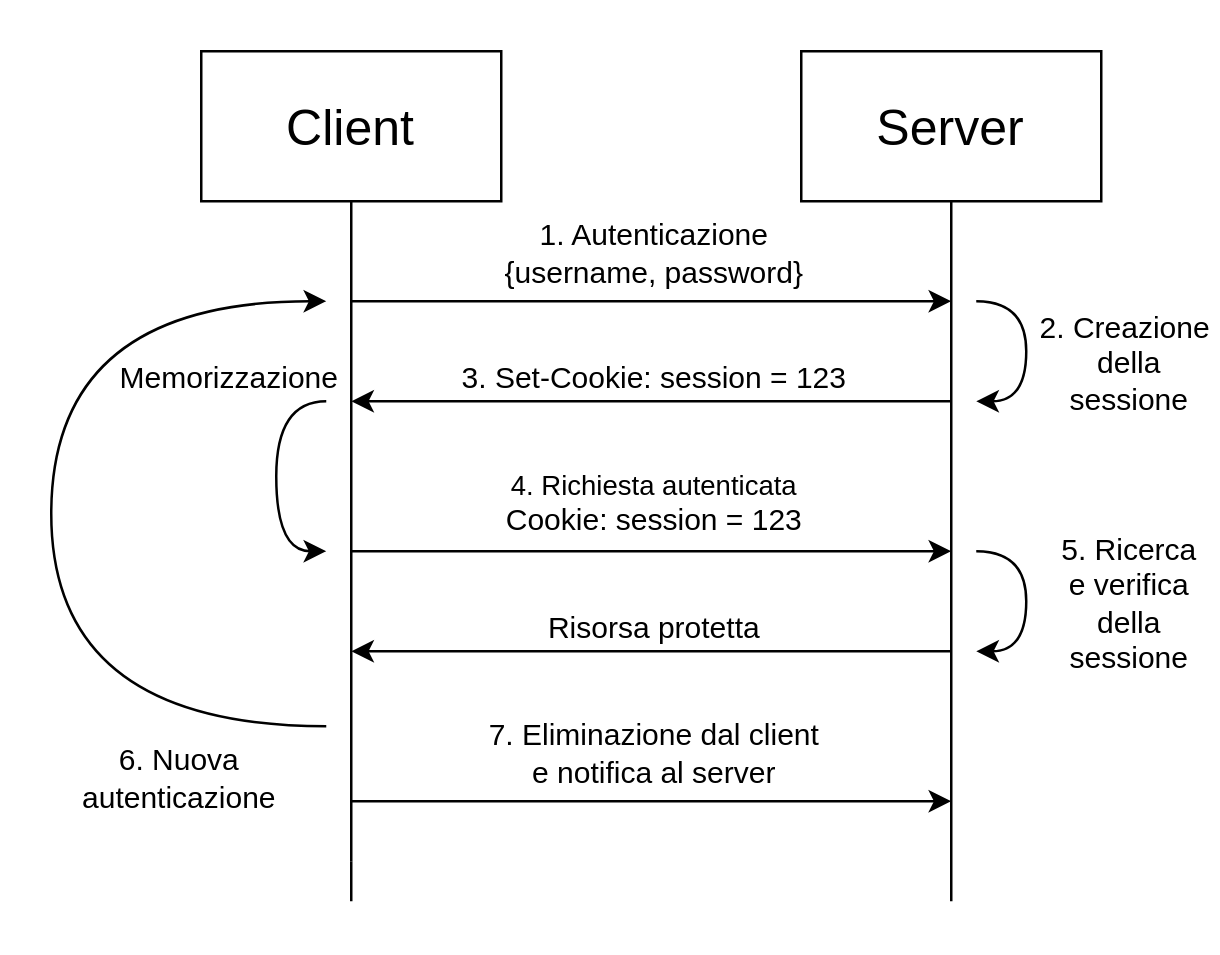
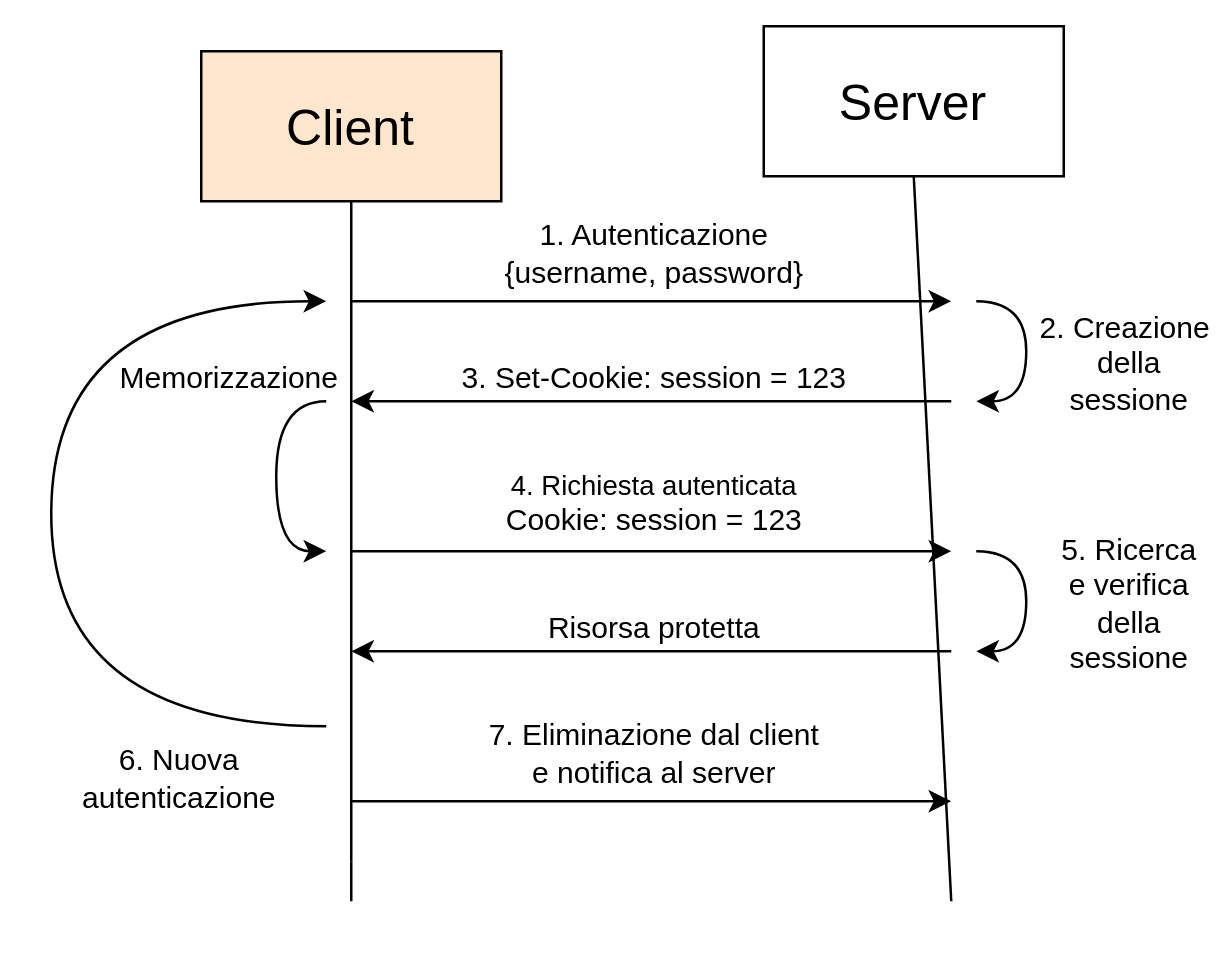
node "Client": fillcolor #ffffff -> #ffe6cc
node "Server": moved (951, 126) -> (914, 101)
